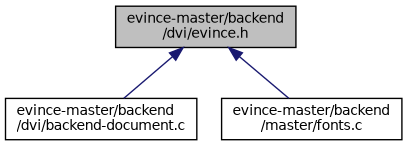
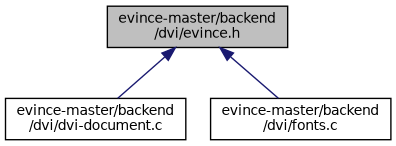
node "evince-master/backend /dvi/backend-document.c": label "evince-master/backend /dvi/backend-document.c" -> "evince-master/backend /dvi/dvi-document.c"
node "evince-master/backend /master/fonts.c": label "evince-master/backend /master/fonts.c" -> "evince-master/backend /dvi/fonts.c"
